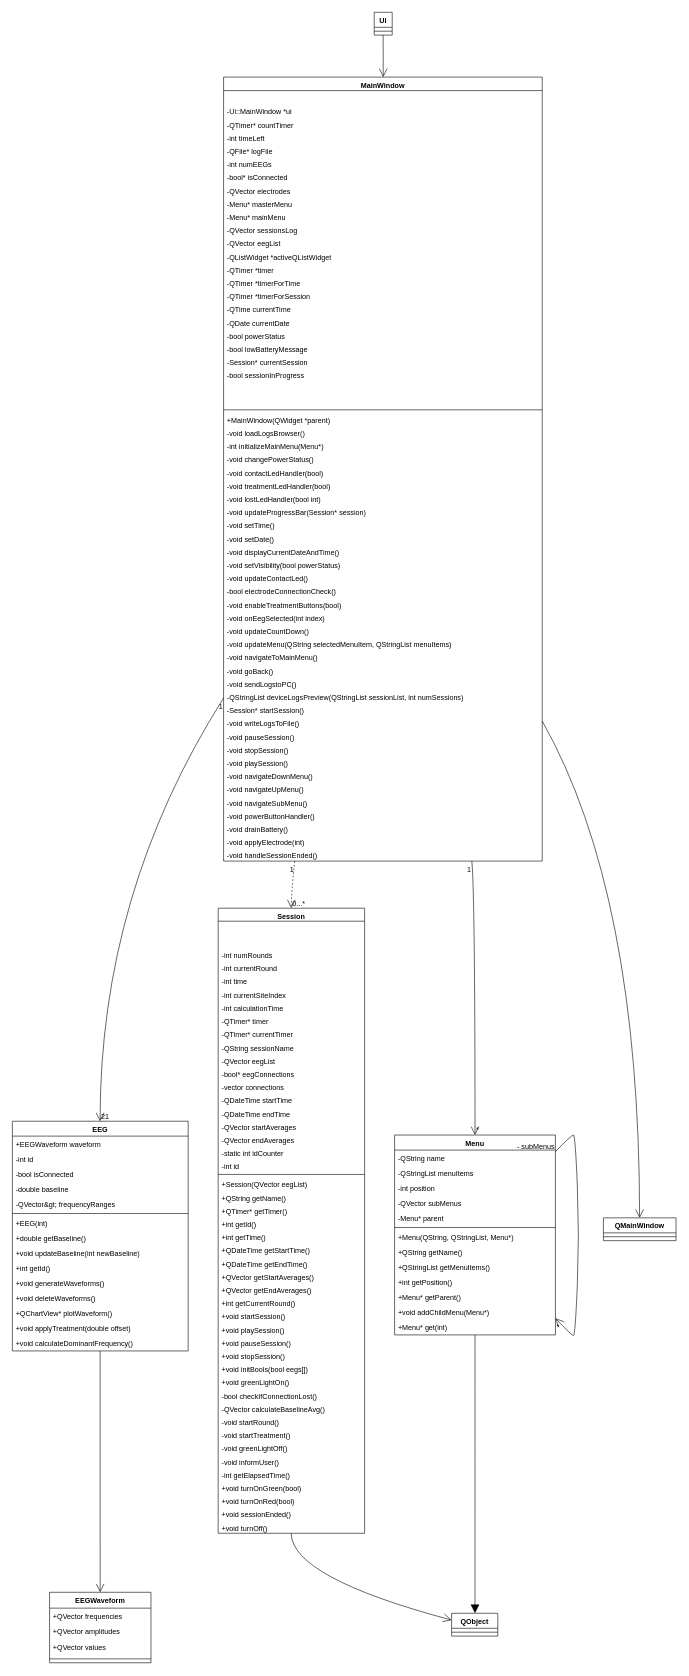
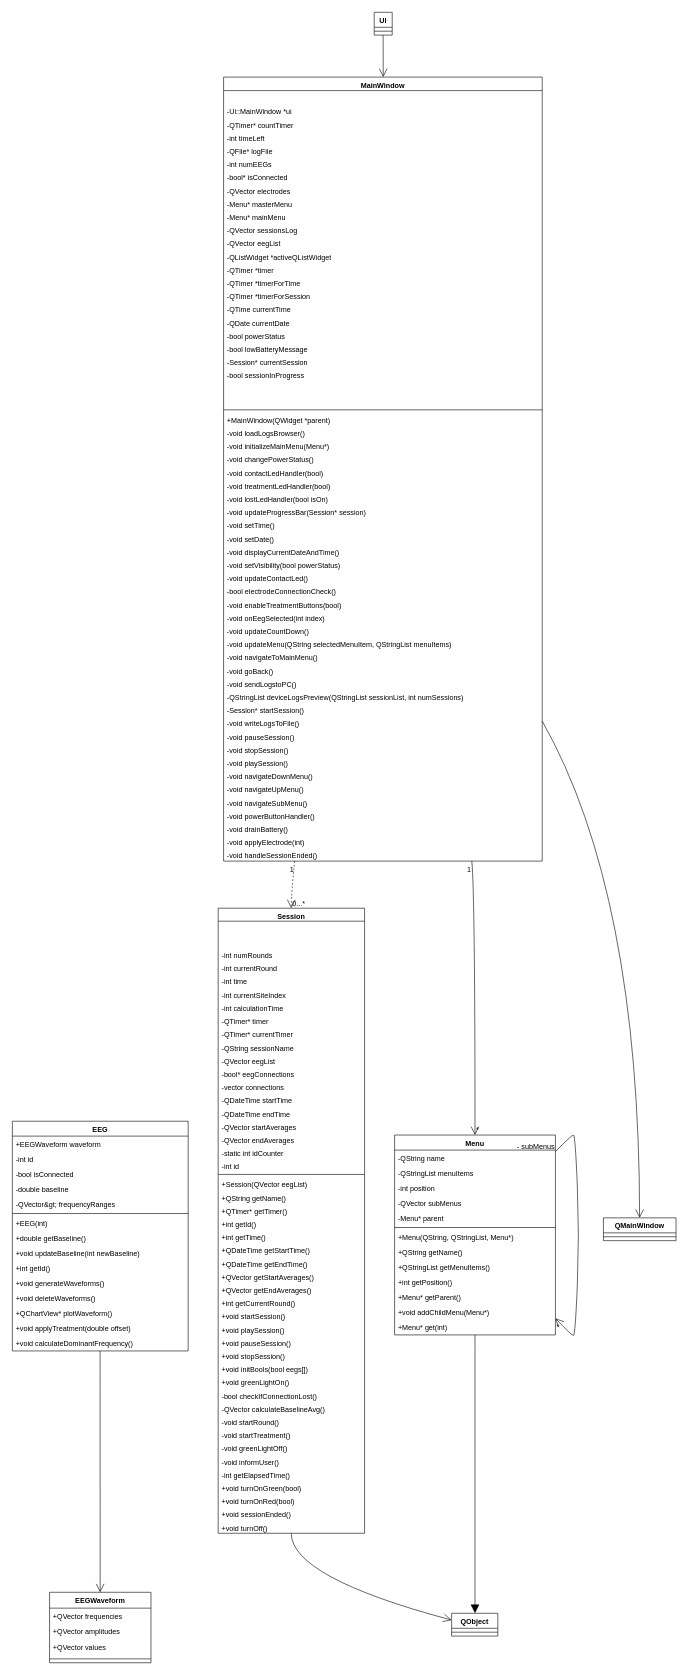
node "-int initializeMainMenu(Menu*)": label "-int initializeMainMenu(Menu*)" -> "-void initializeMainMenu(Menu*)"
node "-void lostLedHandler(bool int)": label "-void lostLedHandler(bool int)" -> "-void lostLedHandler(bool isOn)"
edge "MainWindow" -> "EEG": removed, labels "1", "21"
